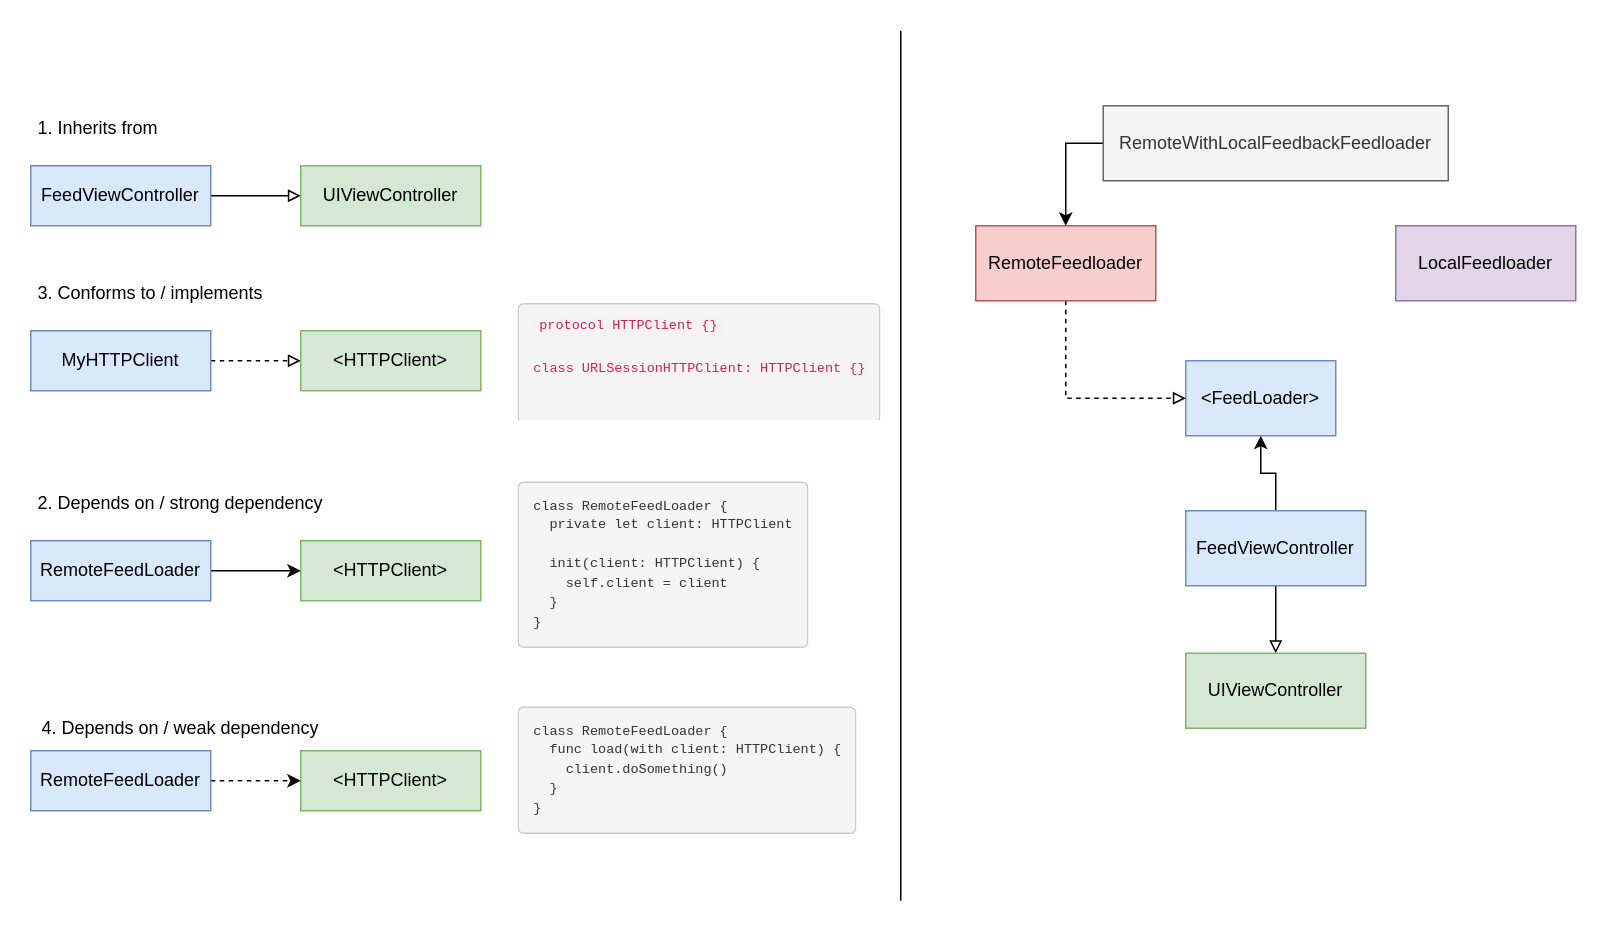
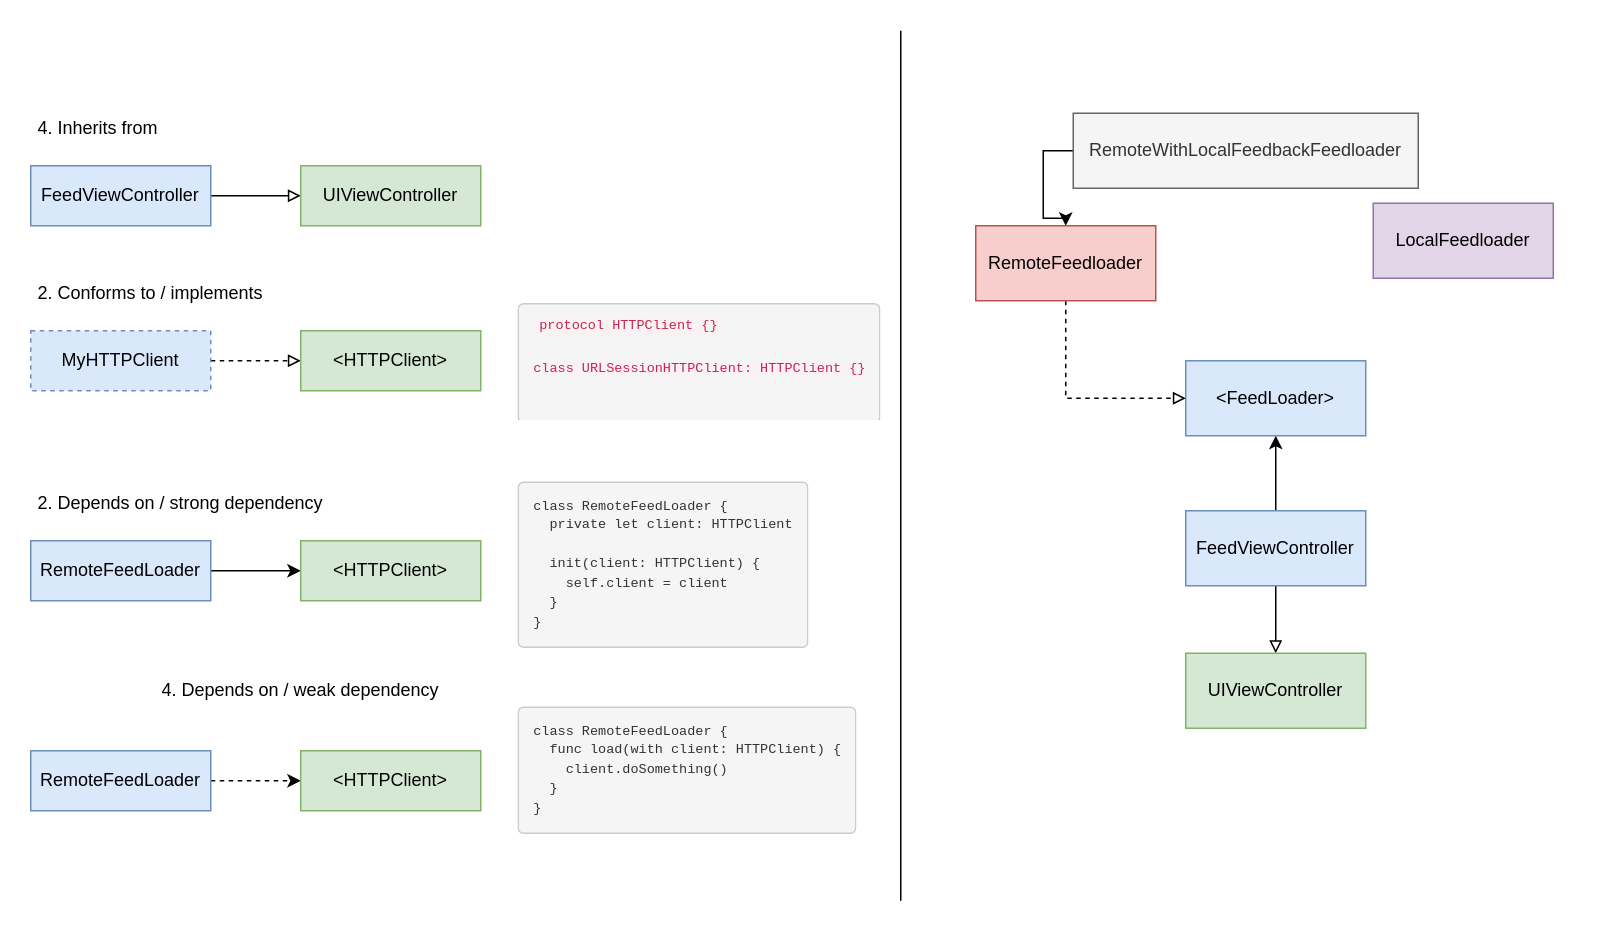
node "1. Inherits from": label "1. Inherits from" -> "4. Inherits from"
node "RemoteWithLocalFeedbackFeedloader": moved (1276, 143) -> (1246, 151)
node "LocalFeedloader": moved (1486, 263) -> (1463, 241)
node "3. Conforms to / implements": label "3. Conforms to / implements" -> "2. Conforms to / implements"
node "MyHTTPClient": style solid -> dashed
node "<FeedLoader>": size 150x75 -> 180x75
node "4. Depends on / weak dependency": moved (181, 728) -> (301, 691)
